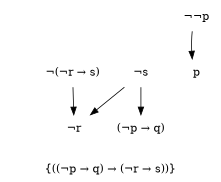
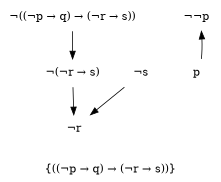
node "¬((¬p → q) → (¬r → s))": added
edge "¬¬p" -> "p": reversed
node "(¬p → q)": removed
